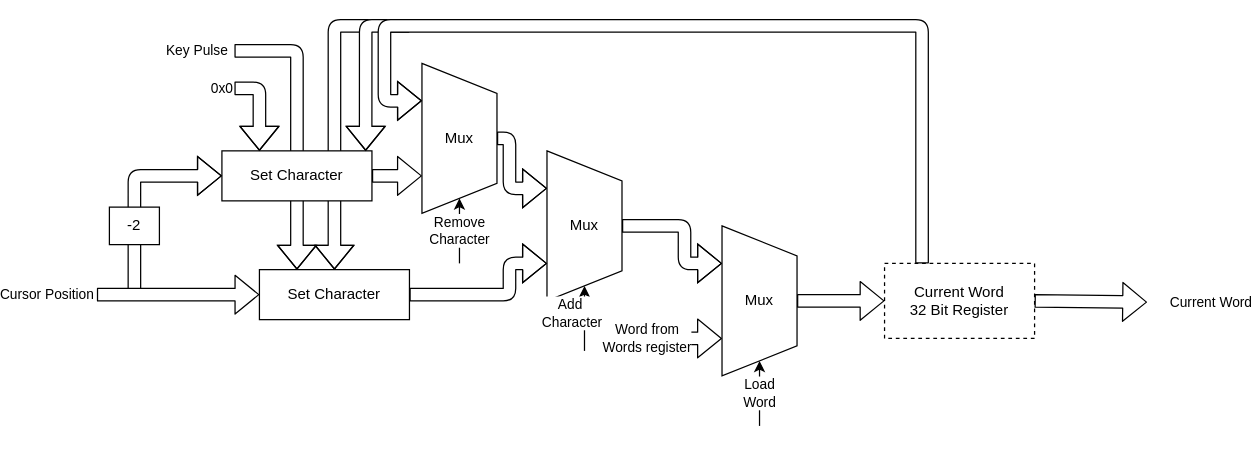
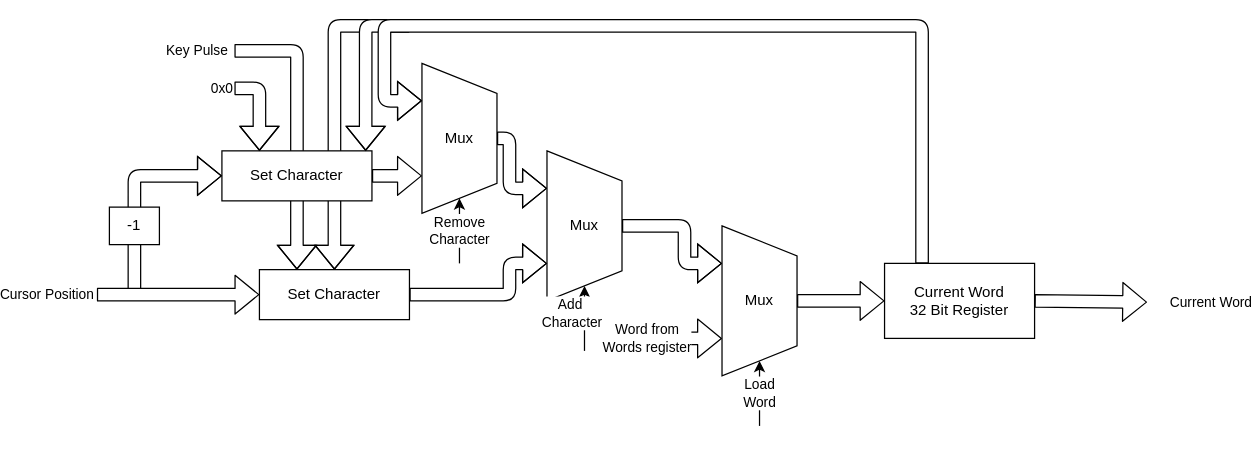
node "-2": label "-2" -> "-1"
node "Current Word 32 Bit Register": style dashed -> solid
